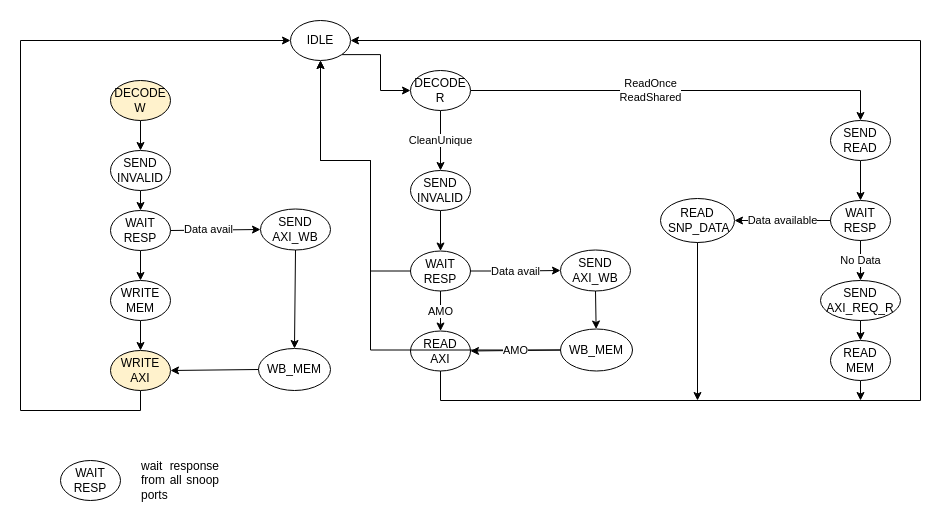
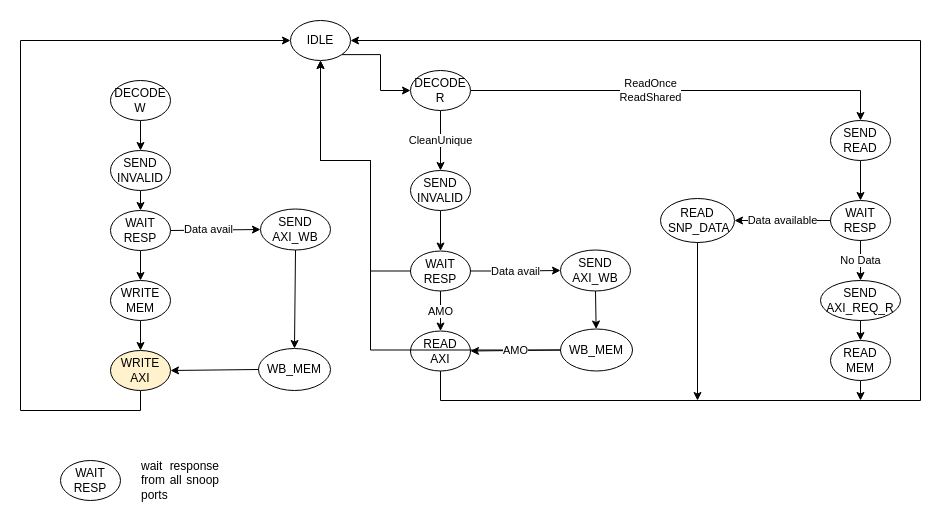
node "DECODE W": fillcolor #fff2cc -> #ffffff
